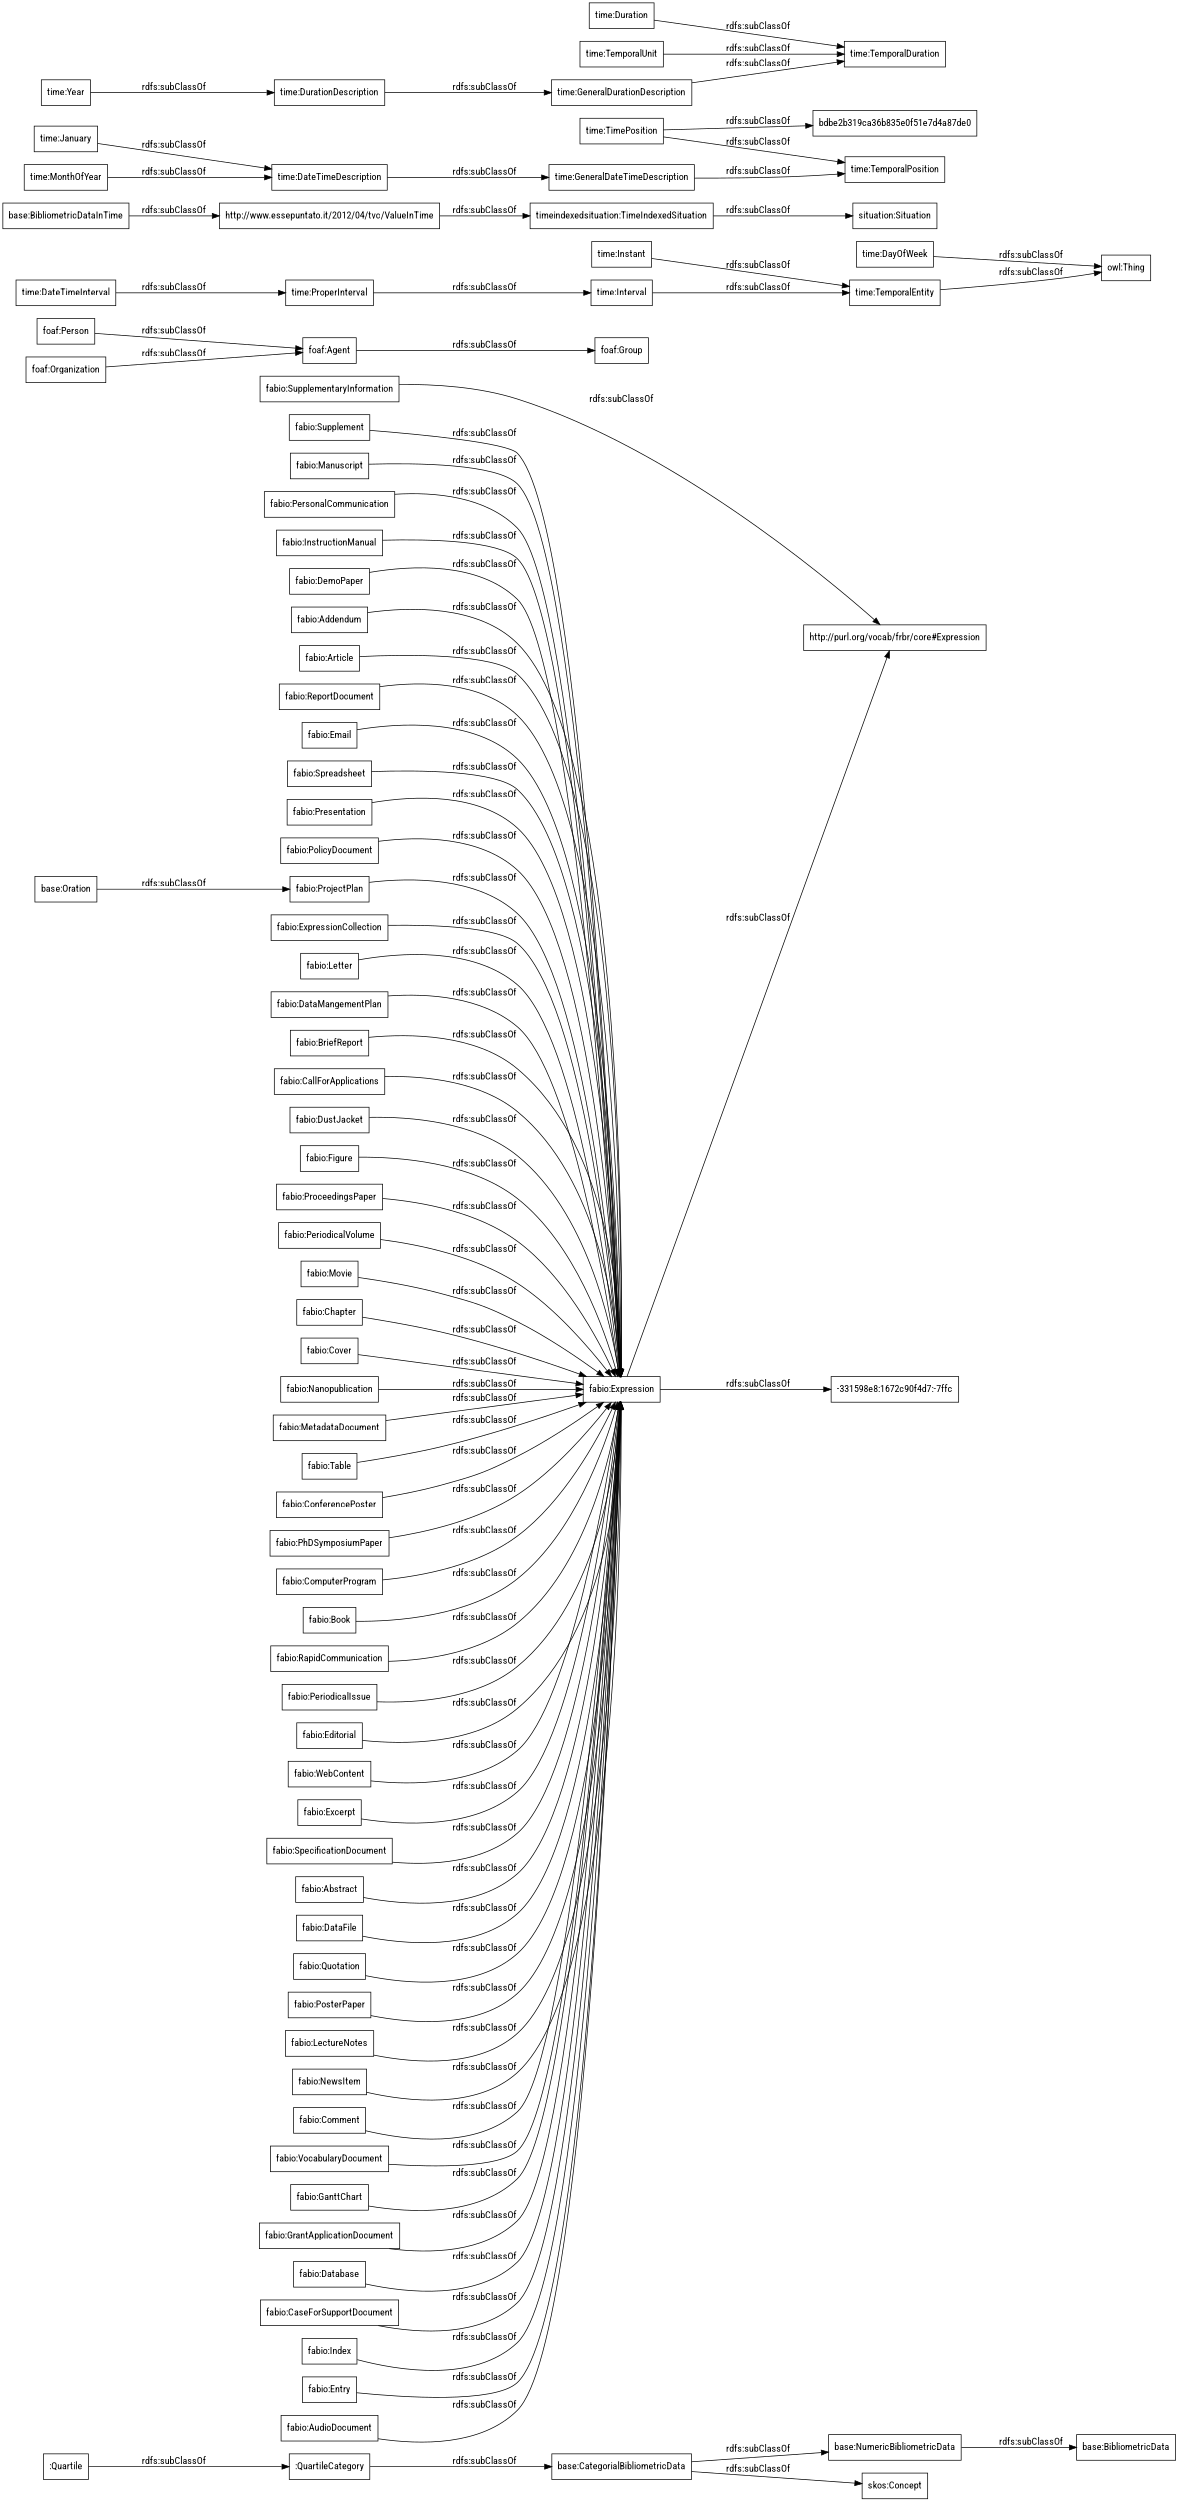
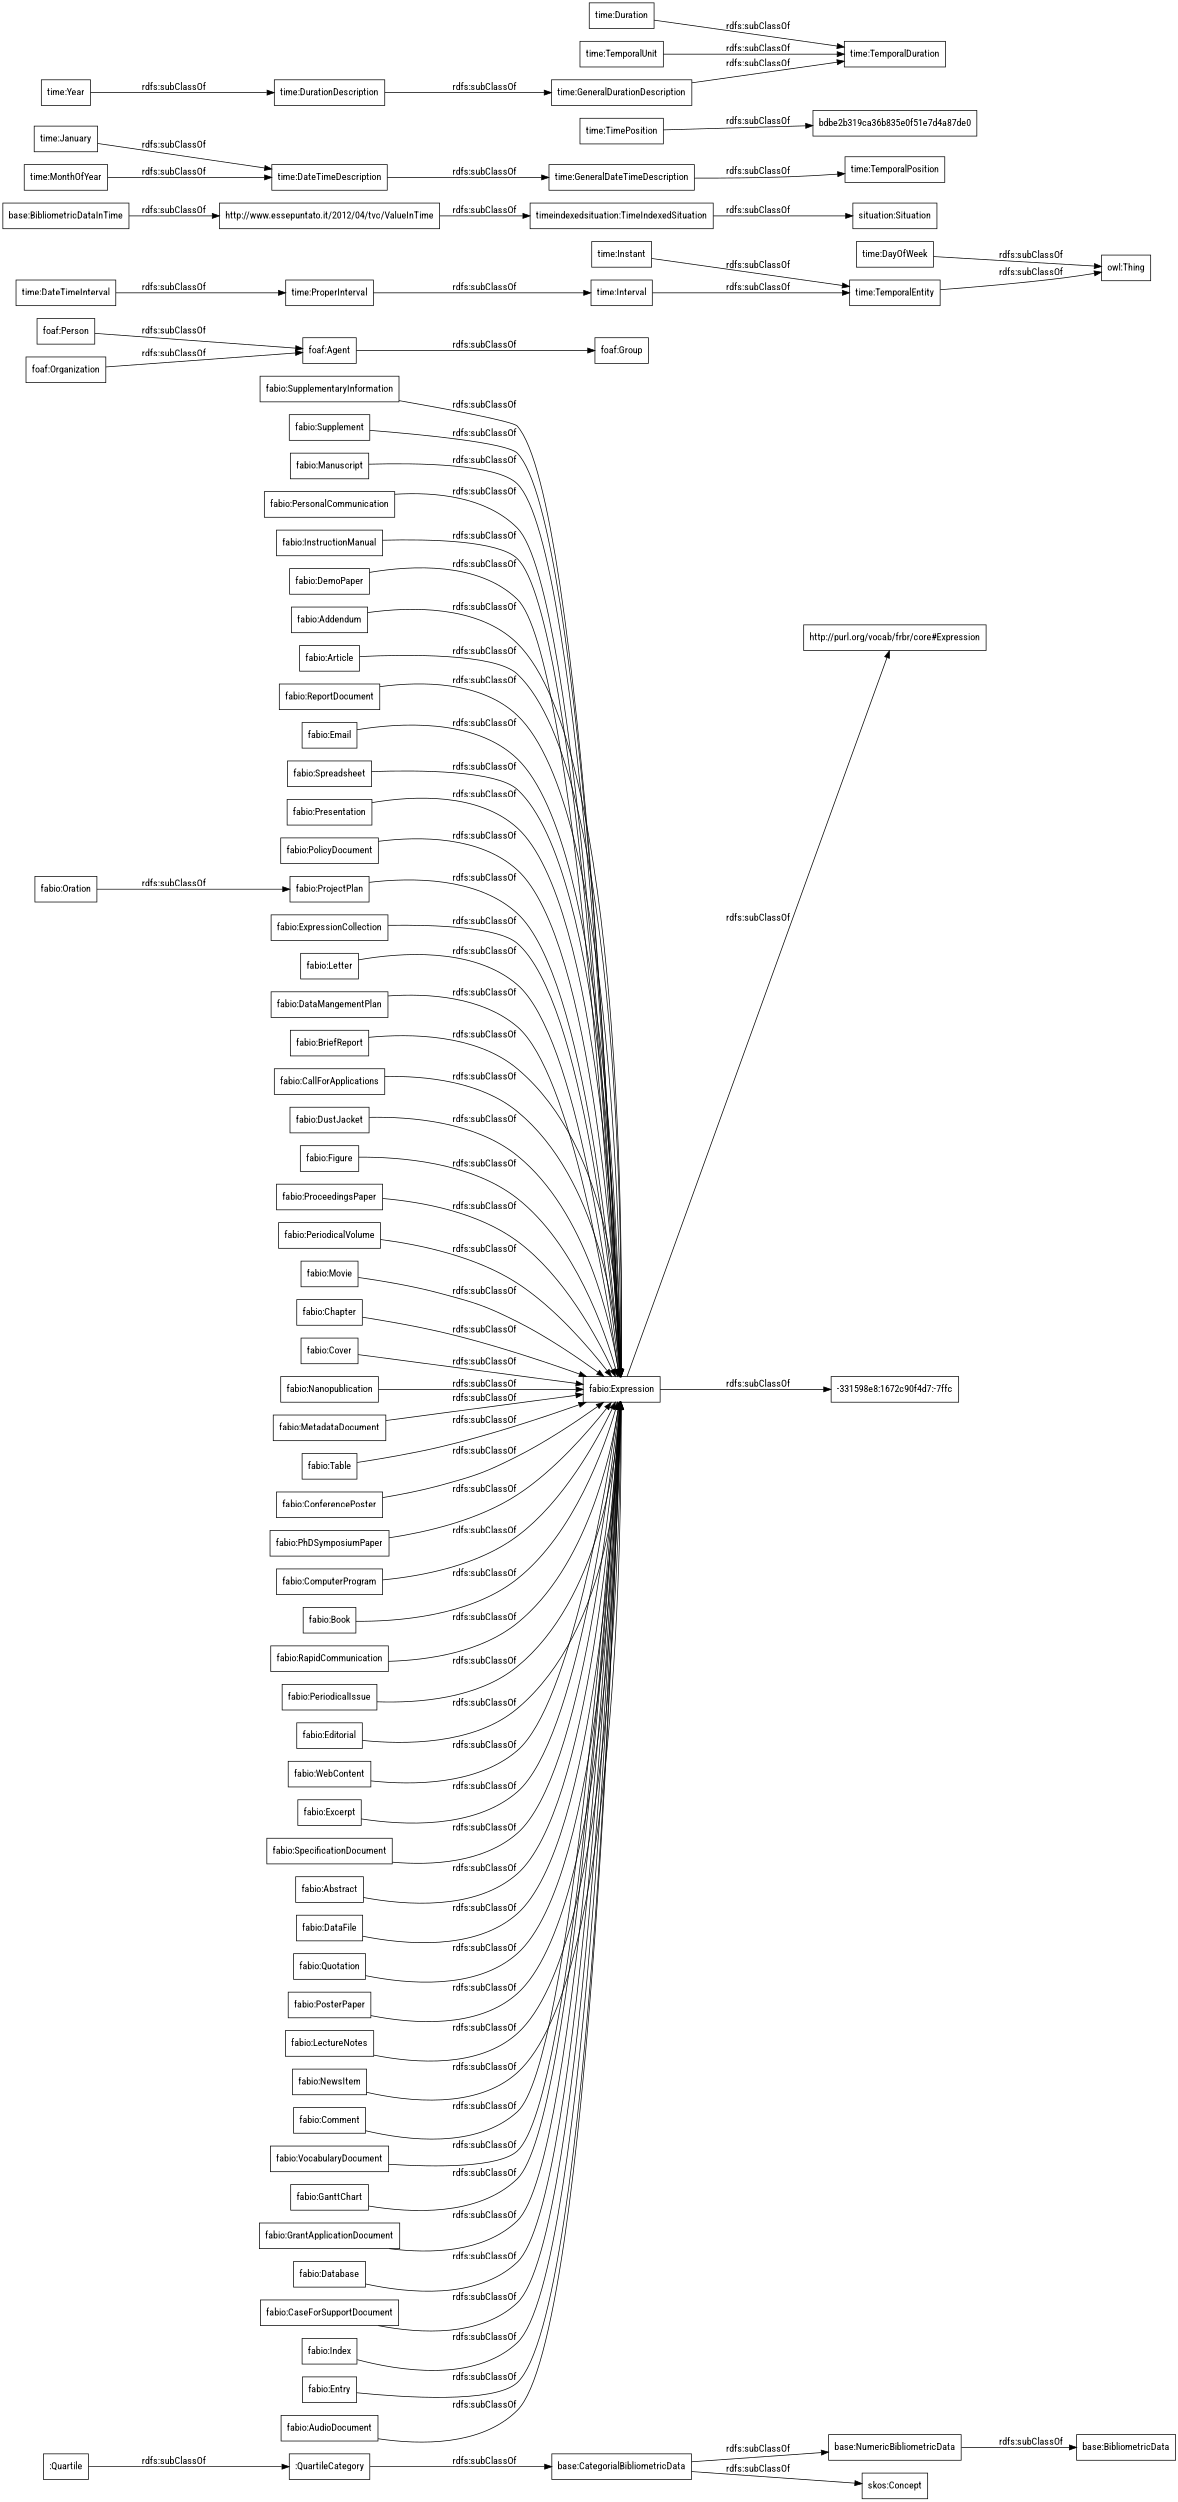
edge "time:TimePosition" -> "time:TemporalPosition": removed, label "rdfs:subClassOf"
edge "fabio:SupplementaryInformation" -> "http://purl.org/vocab/frbr/core#Expression": now "fabio:SupplementaryInformation" -> "fabio:Expression"
node "base:Oration": label "base:Oration" -> "fabio:Oration"
